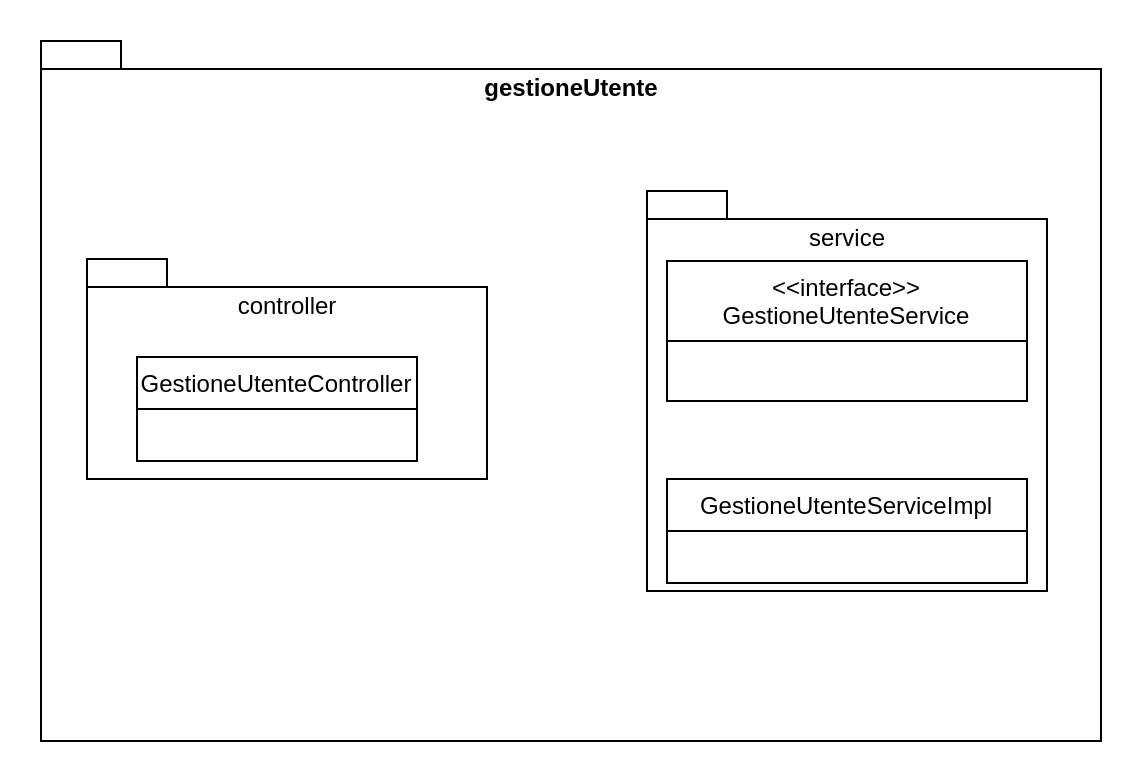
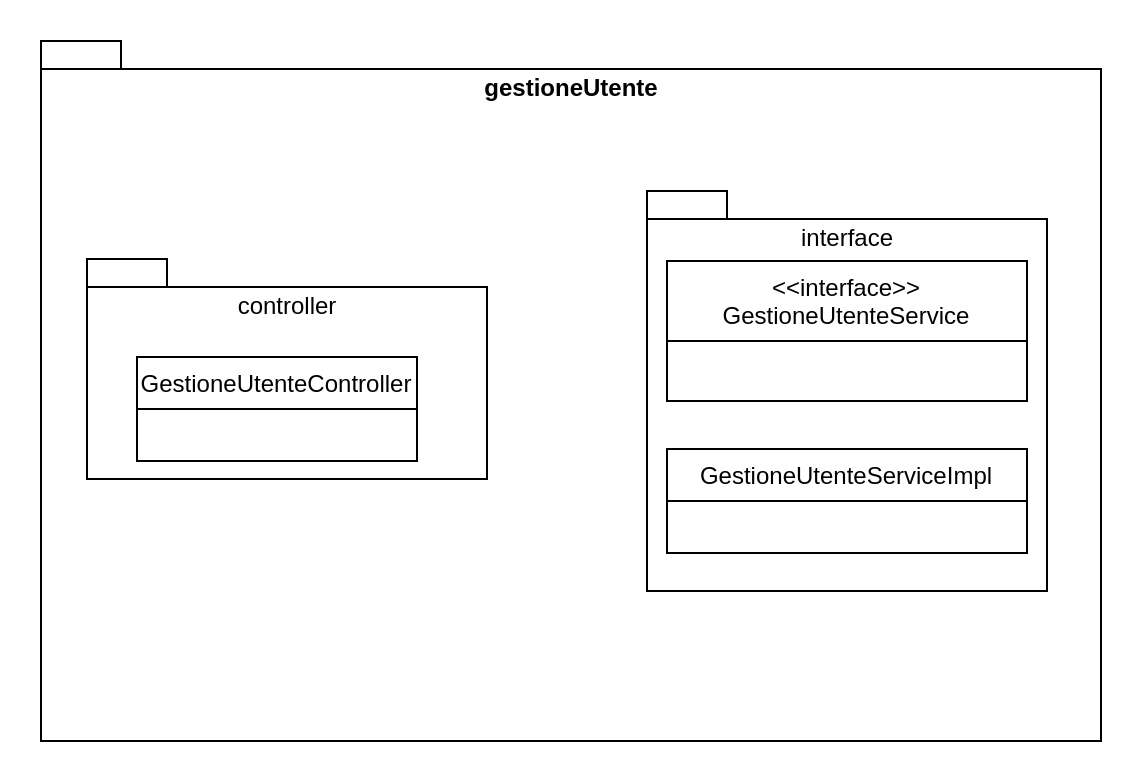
node "service": label "service" -> "interface"
node "GestioneUtenteServiceImpl": moved (847, 531) -> (847, 501)
